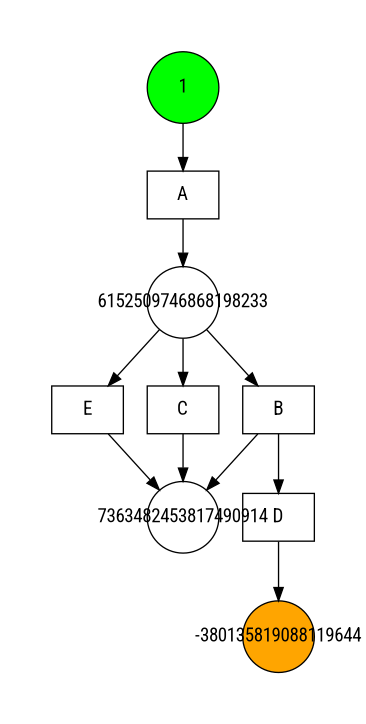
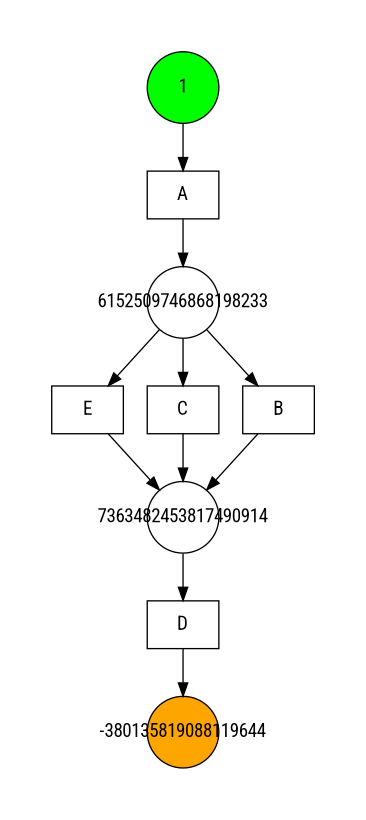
edge "B" -> "D": now "7363482453817490914" -> "D"
